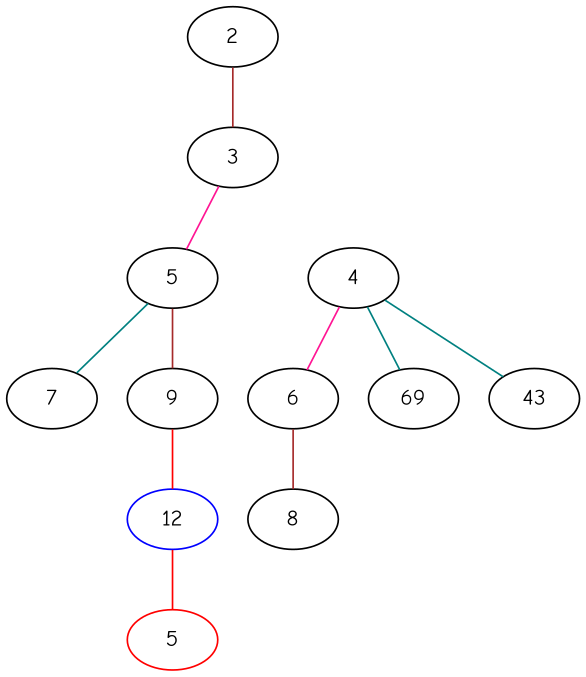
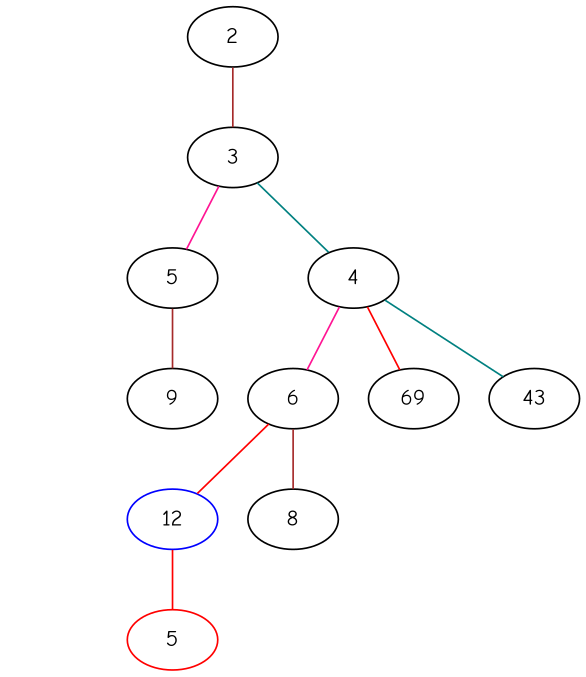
edge "3" -- "4": added
edge "4" -- "69": color teal -> red
node "7": removed
edge "9" -- "12": now "6" -- "12"
